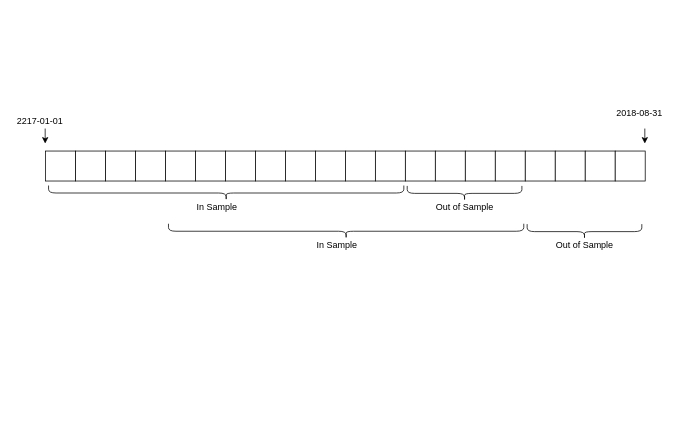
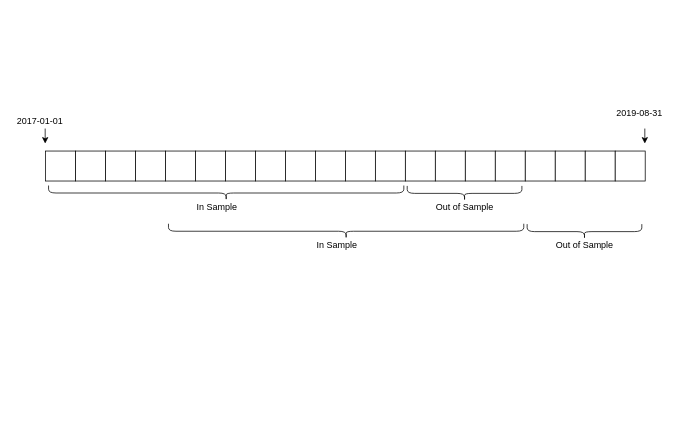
node "2018-08-31": label "2018-08-31" -> "2019-08-31"
node "2217-01-01": label "2217-01-01" -> "2017-01-01"
